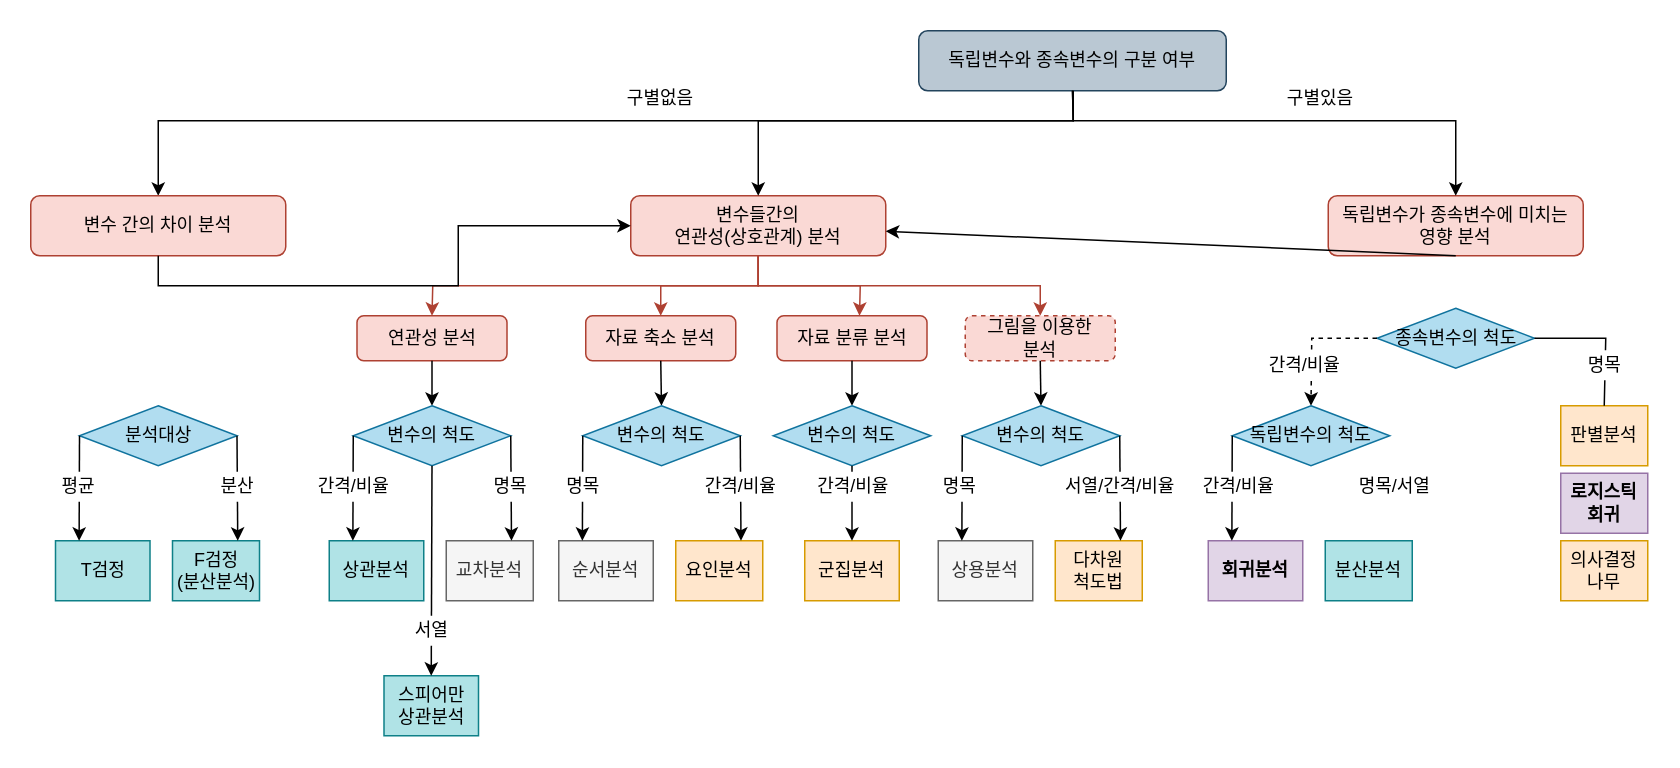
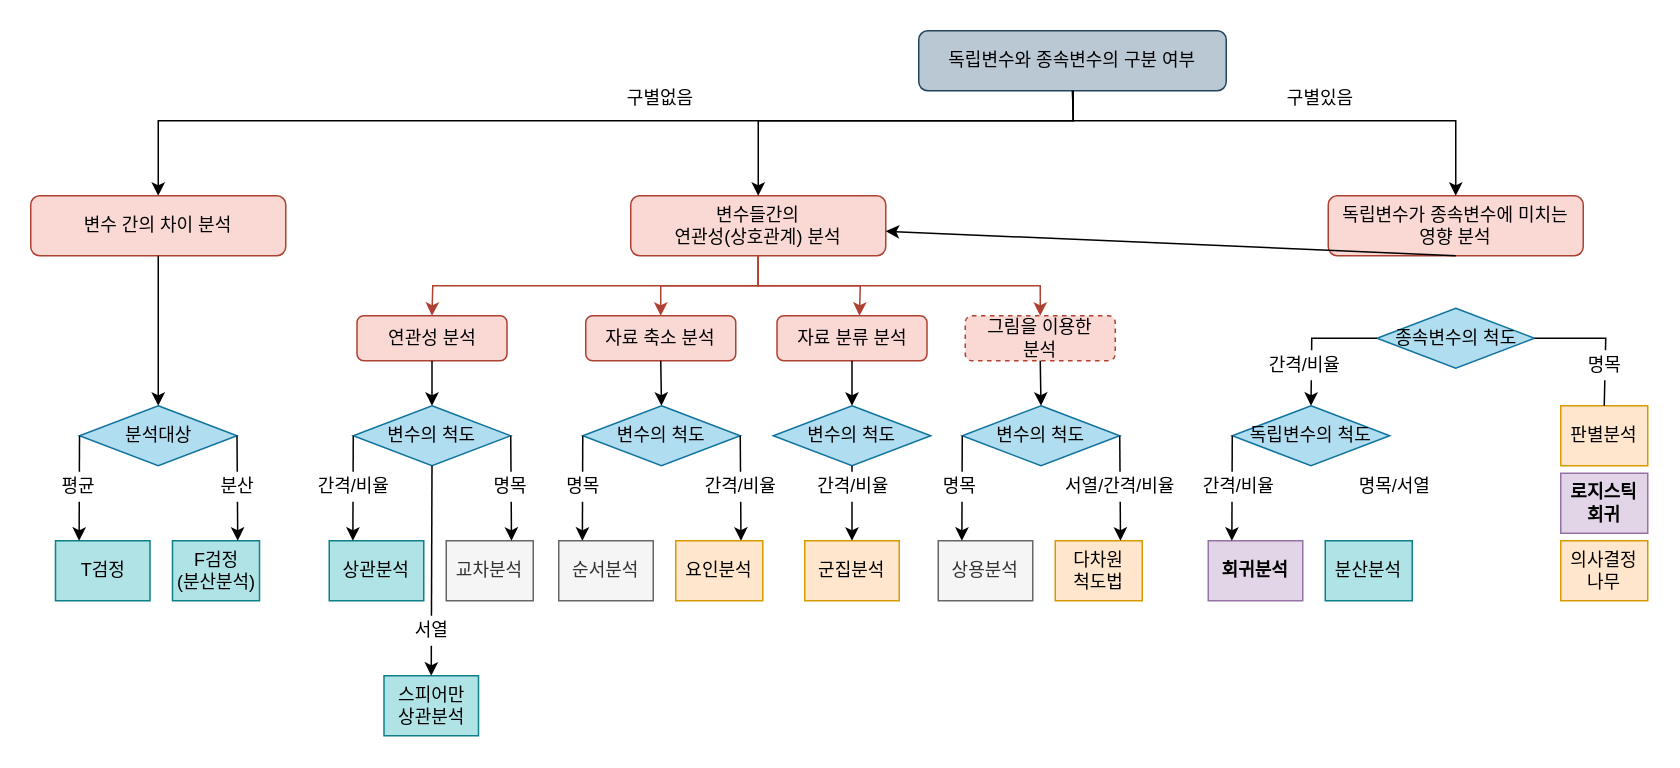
edge "변수 간의 차이 분석" -> "변수들간의 연관성(상호관계) 분석": now "변수 간의 차이 분석" -> "분석대상"
edge "종속변수의 척도" -> "독립변수의 척도": style dashed -> solid
